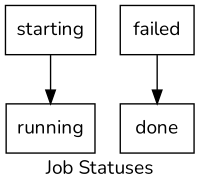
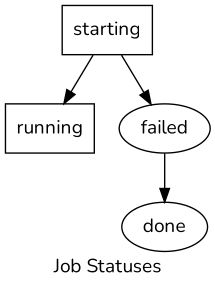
node "failed": shape box -> ellipse
edge "starting" -> "failed": added
node "done": shape box -> ellipse
